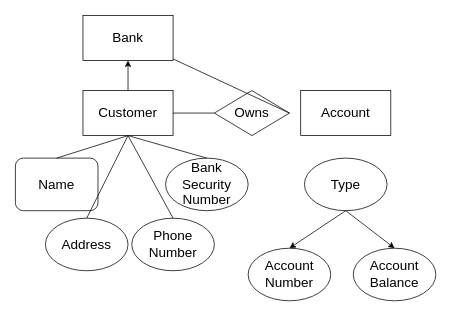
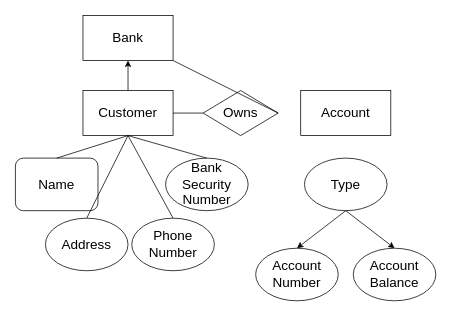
node "Owns": moved (252, 113) -> (240, 113)
node "Account Number": moved (289, 274) -> (297, 274)
